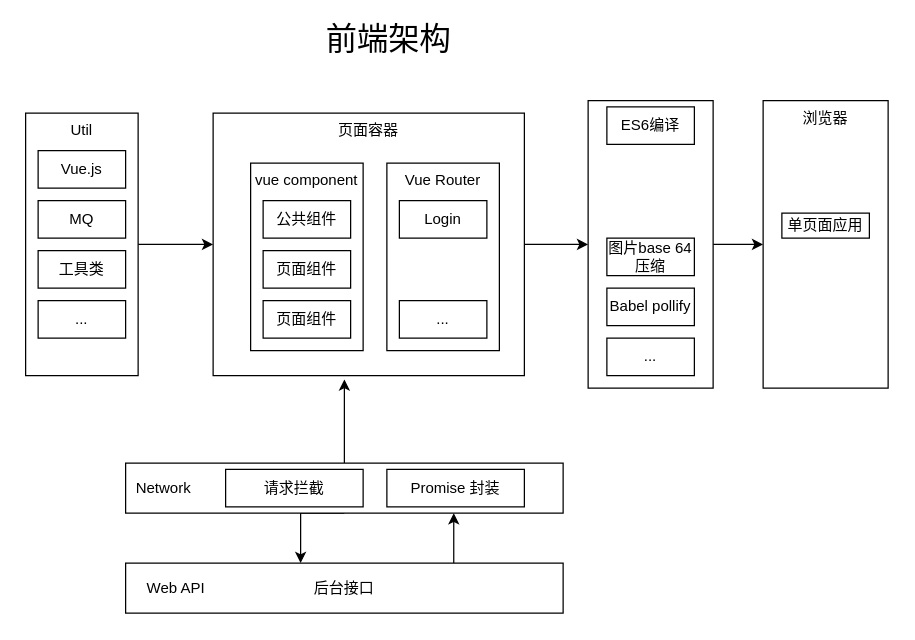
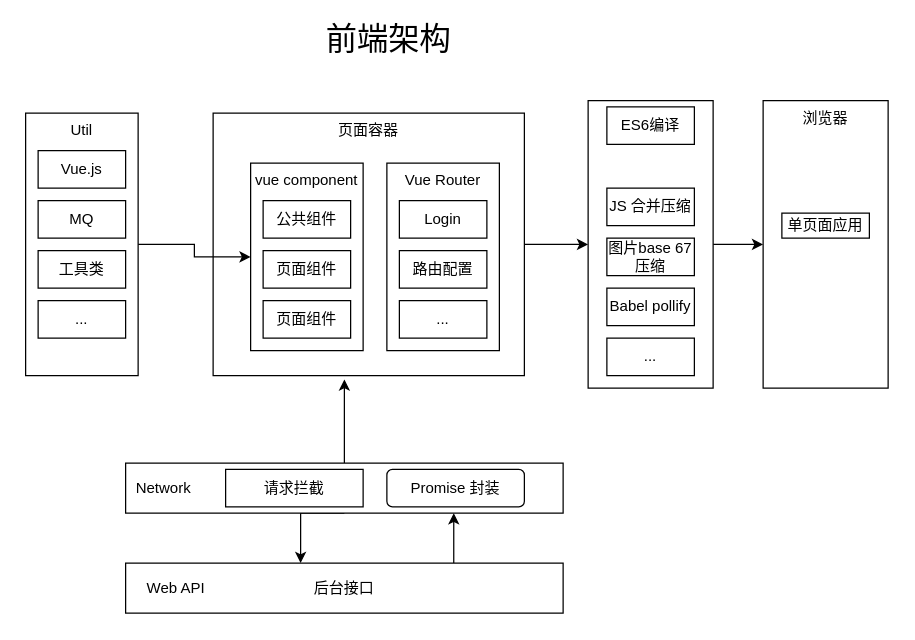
node "JS 合并压缩": added
edge "Util" -> "页面容器": now "Util" -> "vue component"
node "图片base 64 压缩": label "图片base 64 压缩" -> "图片base 67 压缩"
node "路由配置": added
node "Promise 封装": shape rectangle -> rounded rectangle
